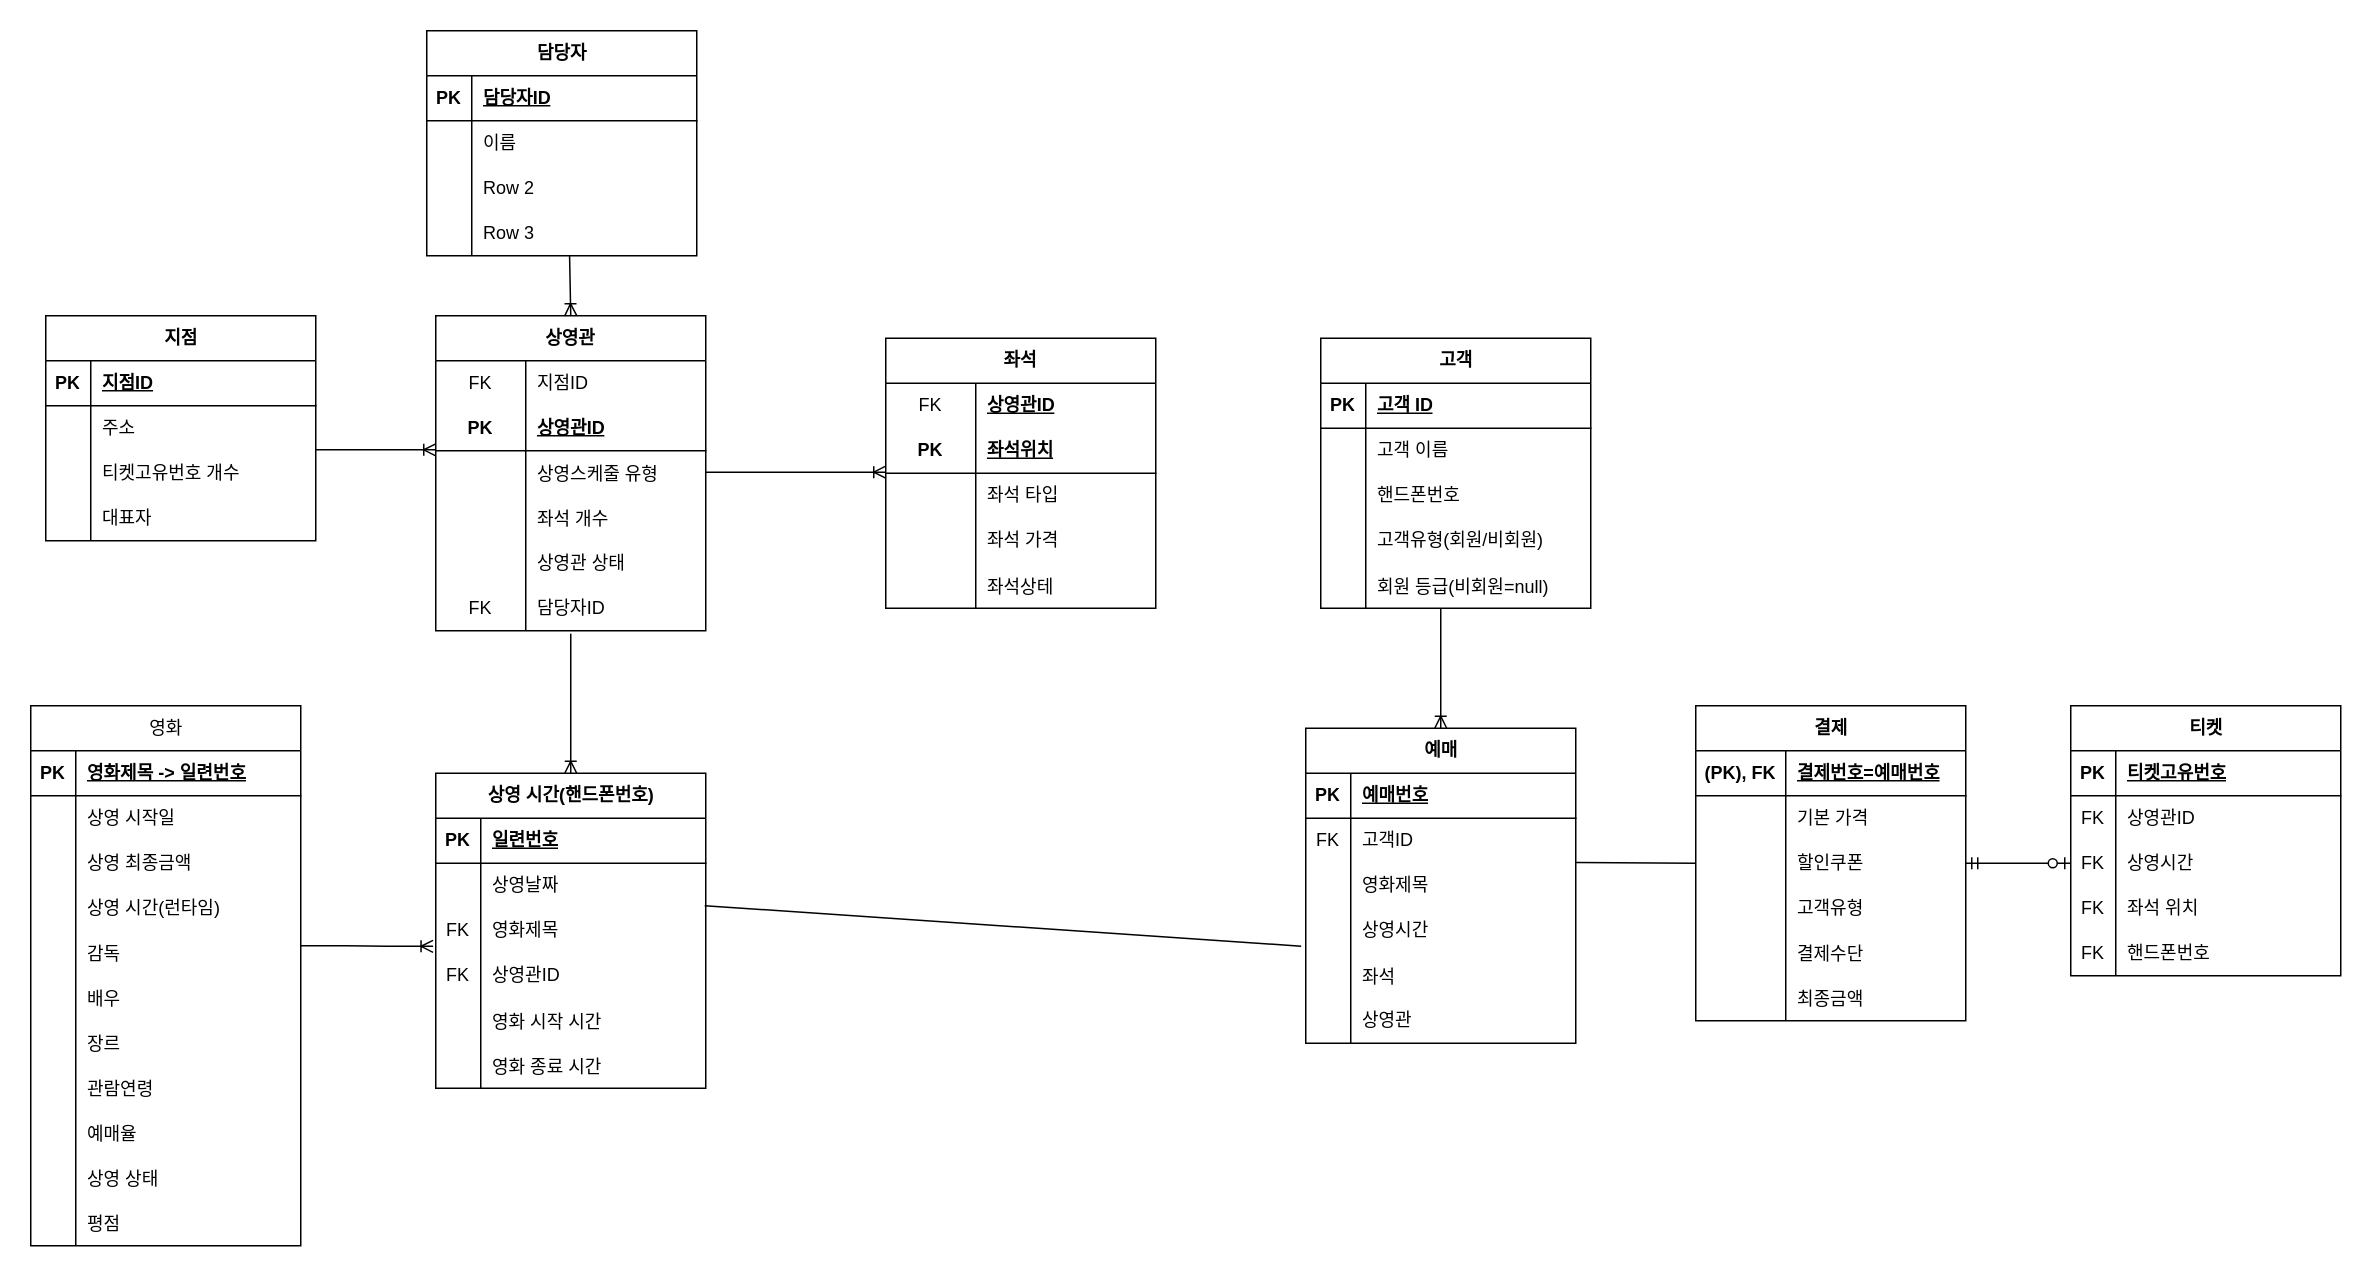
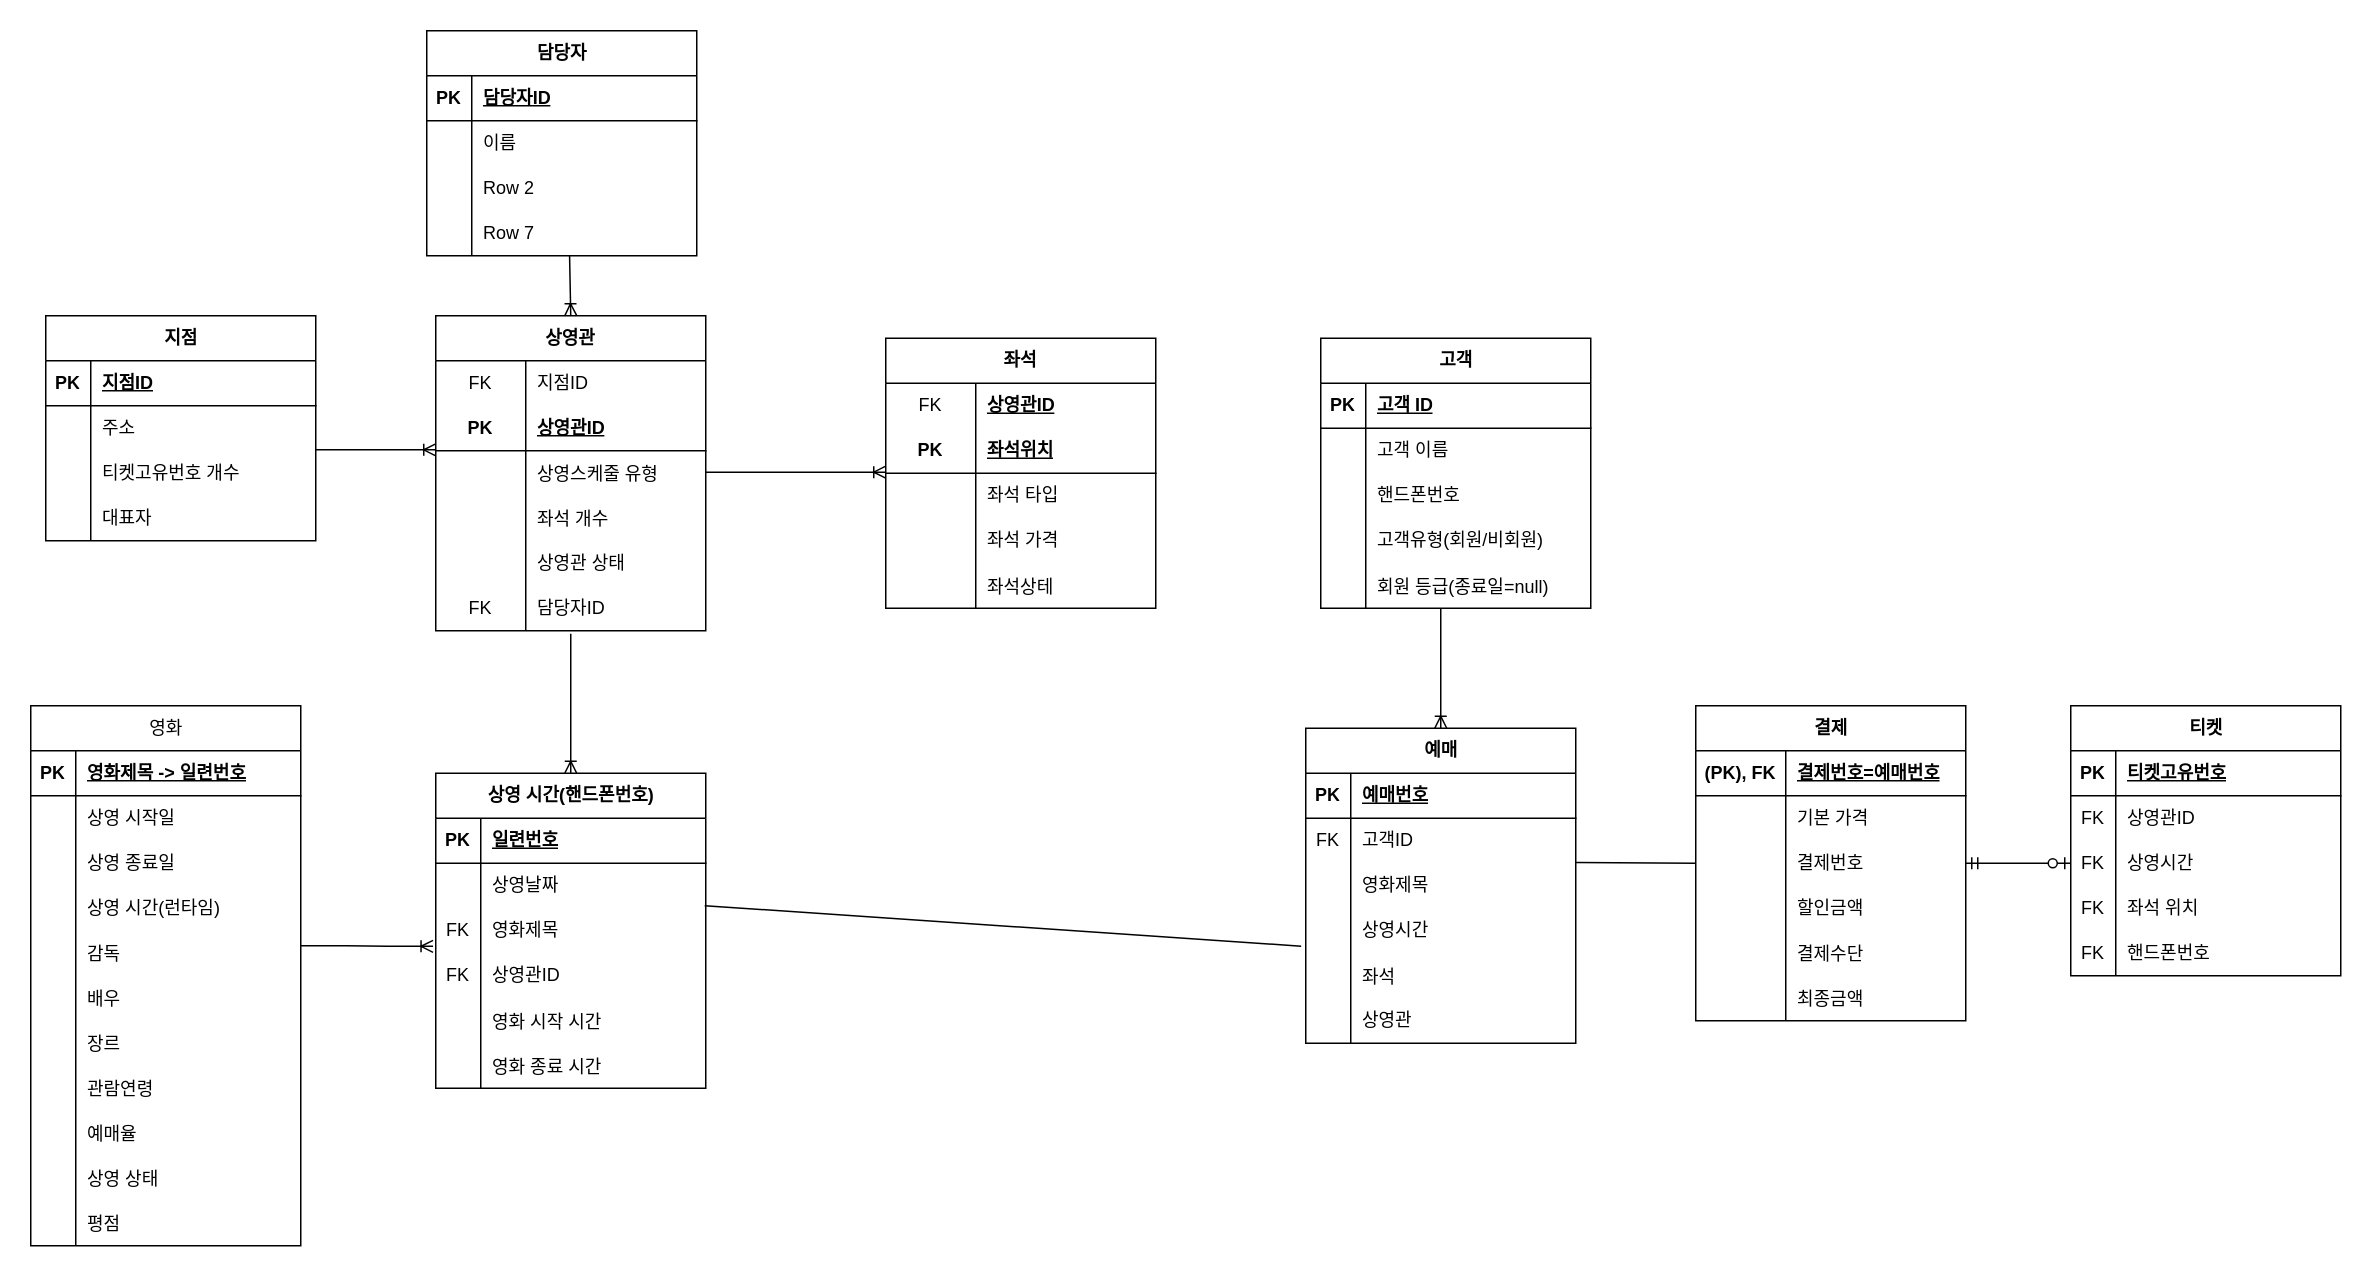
node "Row 3": label "Row 3" -> "Row 7"
node "회원 등급(비회원=null)": label "회원 등급(비회원=null)" -> "회원 등급(종료일=null)"
node "상영 최종금액": label "상영 최종금액" -> "상영 종료일"
node "할인쿠폰": label "할인쿠폰" -> "결제번호"
node "고객유형": label "고객유형" -> "할인금액"
